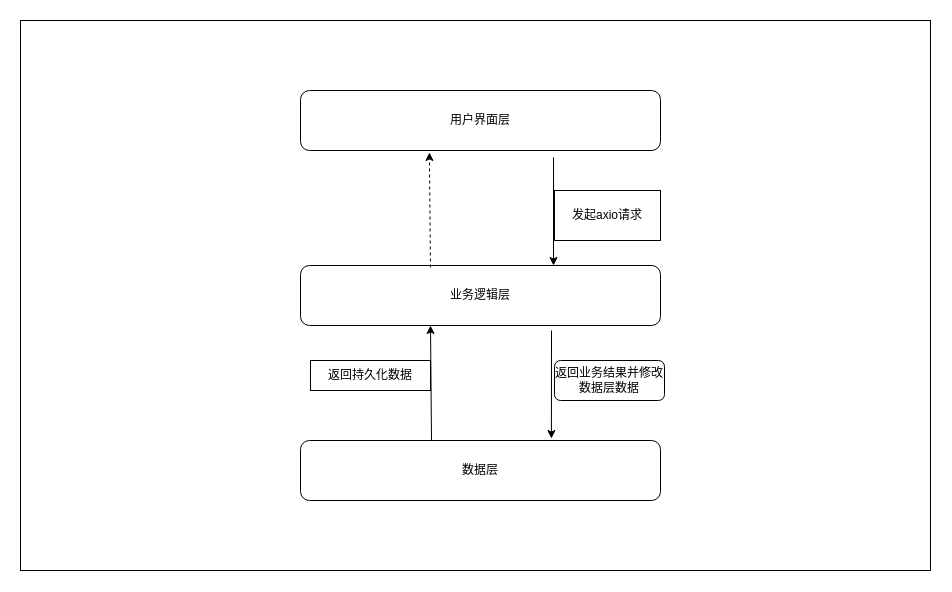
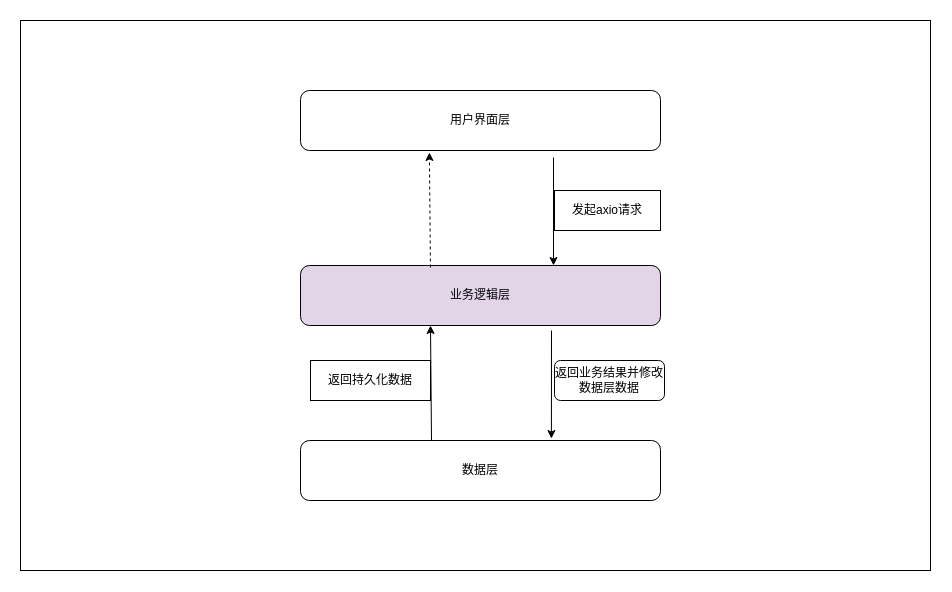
node "发起axio请求": size 106x50 -> 106x40
node "业务逻辑层": fillcolor #ffffff -> #e1d5e7
node "返回持久化数据": size 120x30 -> 120x40
